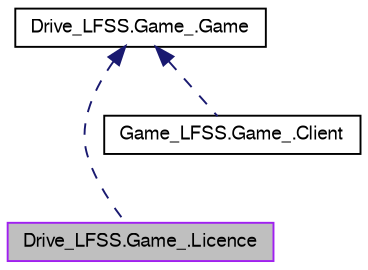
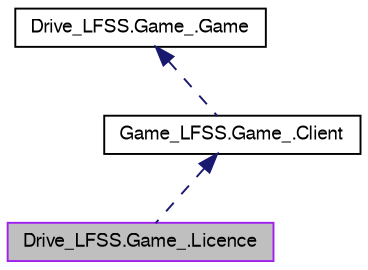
edge "Drive_LFSS.Game_.Licence" -> "Drive_LFSS.Game_.Game": now "Drive_LFSS.Game_.Licence" -> "Game_LFSS.Game_.Client"
